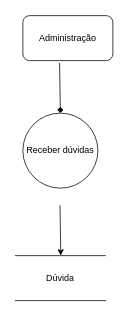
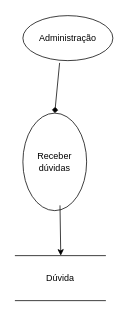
node "Administração": shape rounded rectangle -> ellipse
node "Receber dúvidas": size 75x75 -> 64x98
